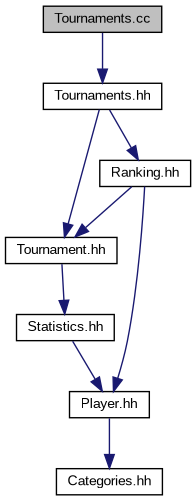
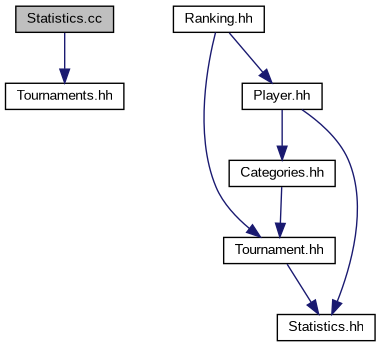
node "Tournaments.cc": label "Tournaments.cc" -> "Statistics.cc"
edge "Tournaments.hh" -> "Ranking.hh": removed
edge "Tournaments.hh" -> "Tournament.hh": now "Categories.hh" -> "Tournament.hh"
edge "Statistics.hh" -> "Player.hh": reversed
